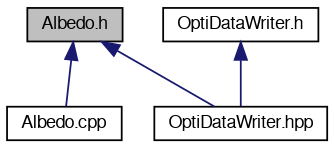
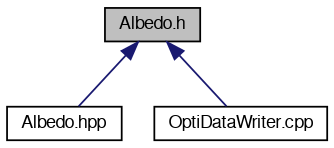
node "OptiDataWriter.h": removed
node "Albedo.cpp": label "Albedo.cpp" -> "Albedo.hpp"
node "OptiDataWriter.hpp": label "OptiDataWriter.hpp" -> "OptiDataWriter.cpp"
